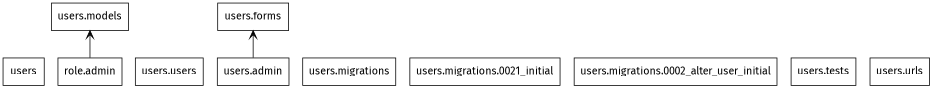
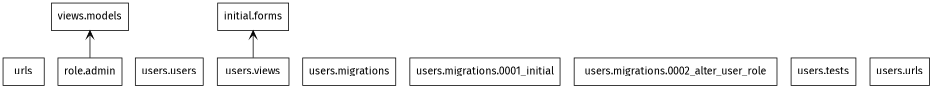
node "users.models": label "users.models" -> "views.models"
node "users.forms": label "users.forms" -> "initial.forms"
node "users": label "users" -> "urls"
node "users.admin": label "users.admin" -> "users.views"
node "users.migrations.0021_initial": label "users.migrations.0021_initial" -> "users.migrations.0001_initial"
node "users.migrations.0002_alter_user_initial": label "users.migrations.0002_alter_user_initial" -> "users.migrations.0002_alter_user_role"
